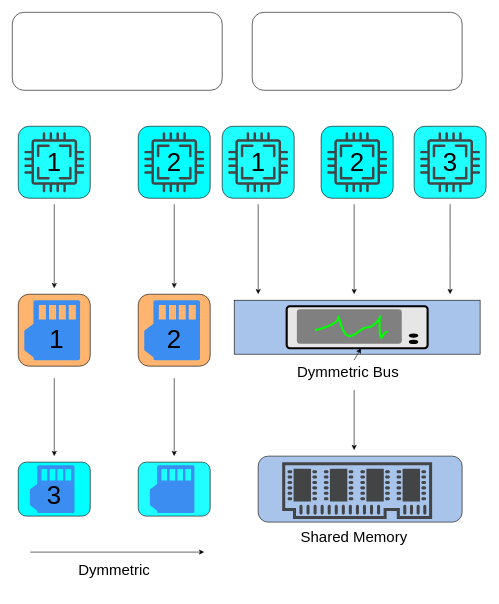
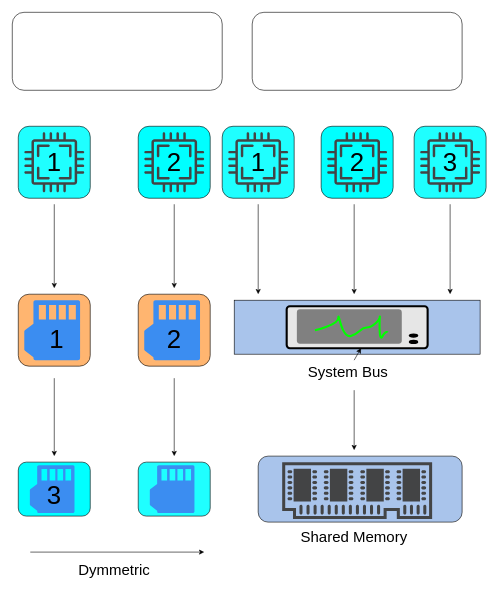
node "Dymmetric Bus": label "Dymmetric Bus" -> "System Bus"
